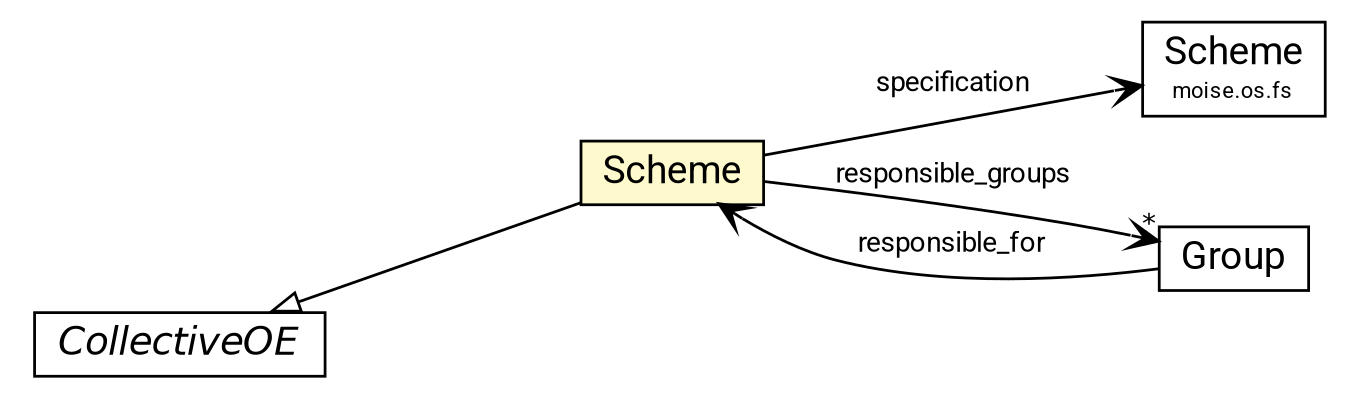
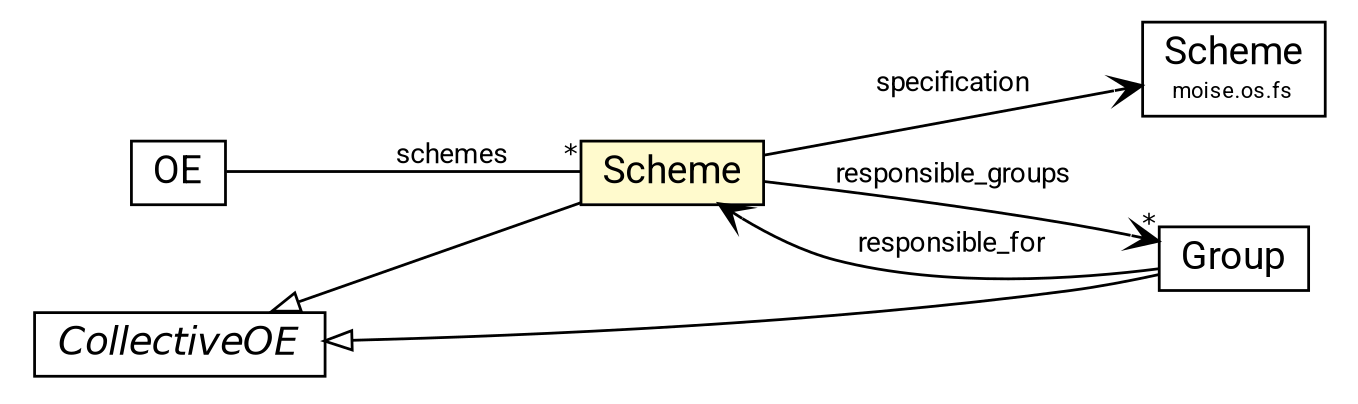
node "OE": added
edge "Group" -> "CollectiveOE": added
